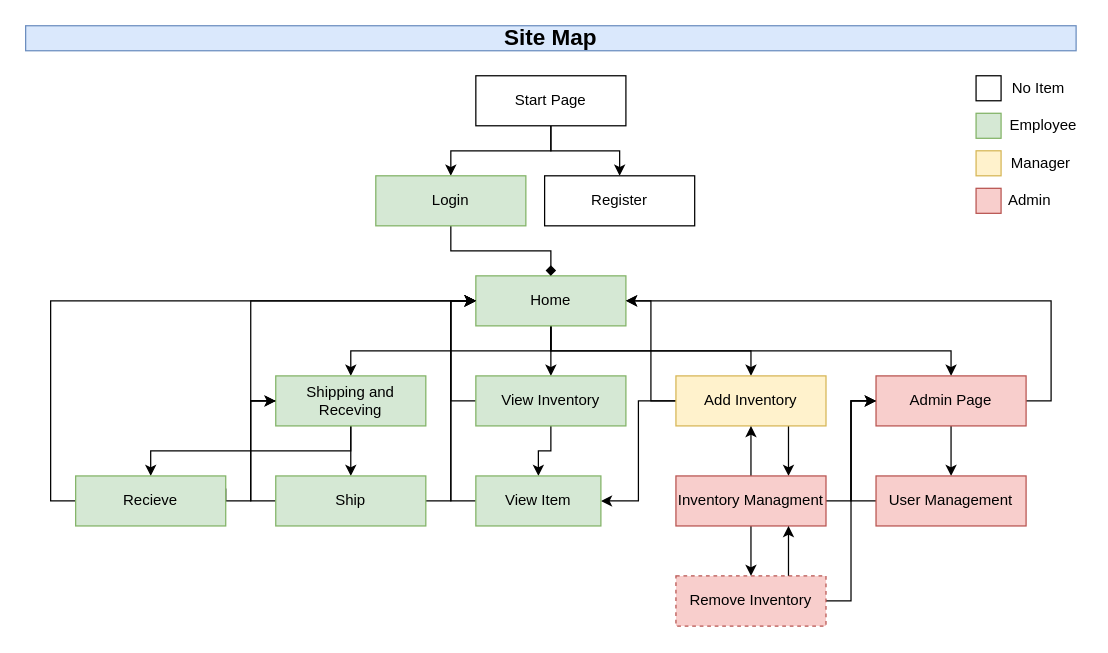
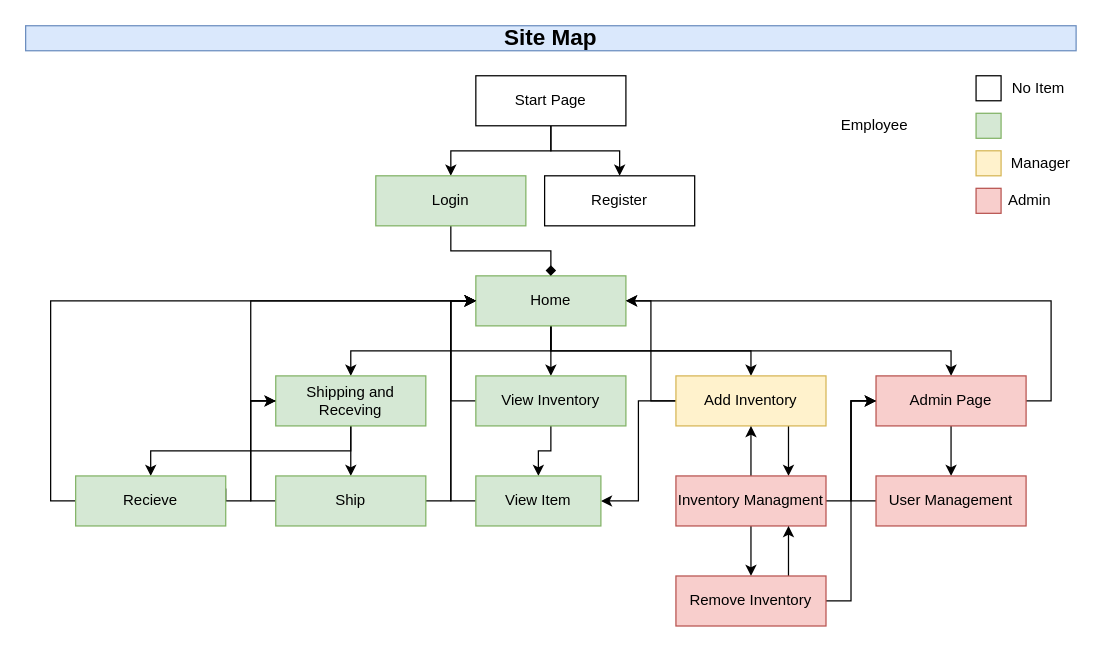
node "Employee": moved (1043, 126) -> (874, 126)
node "Remove Inventory": style dashed -> solid
